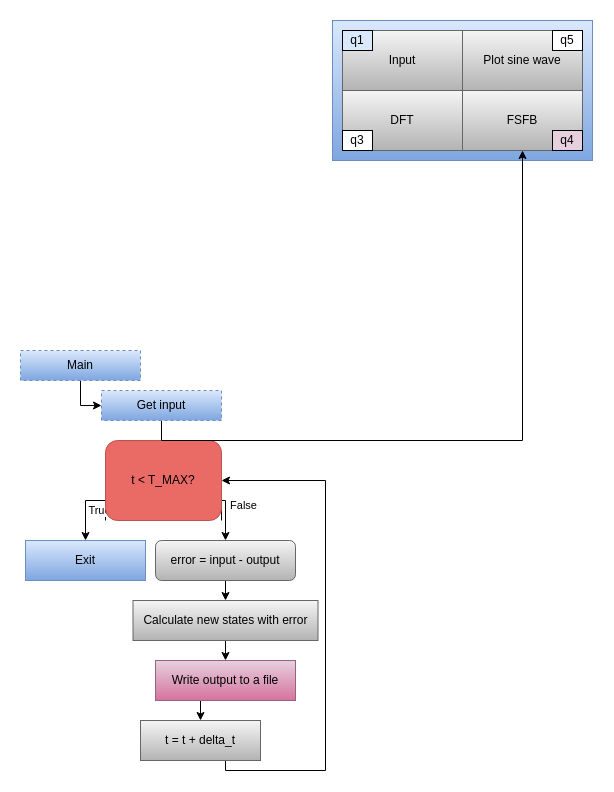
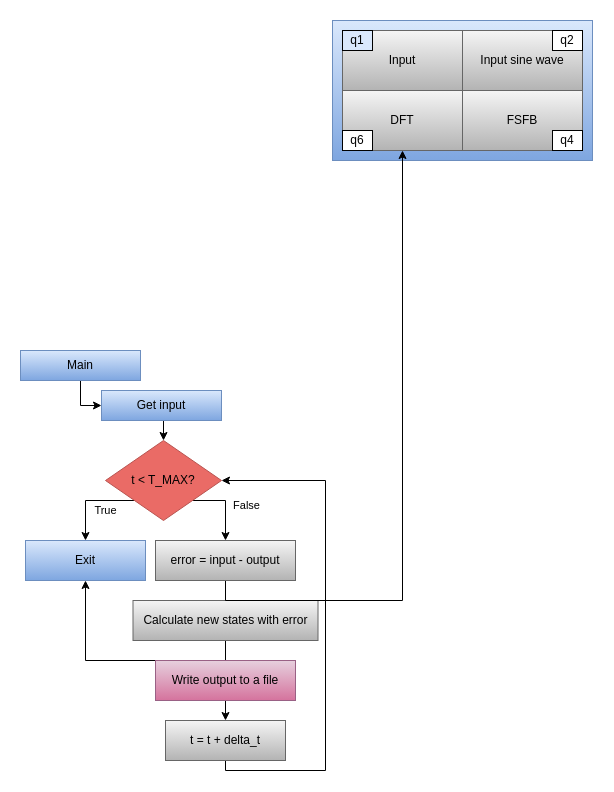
node "q5": label "q5" -> "q2"
node "Plot sine wave": label "Plot sine wave" -> "Input sine wave"
node "q3": label "q3" -> "q6"
node "q4": fillcolor #e6d0de -> #ffffff
node "Main": style dashed -> solid
node "Get input": style dashed -> solid
edge "Get input" -> "FSFB": now "Get input" -> "t < T_MAX?"
node "t < T_MAX?": shape rounded rectangle -> diamond
node "error = input - output": shape rounded rectangle -> rectangle
edge "error = input - output" -> "Calculate new states with error": now "error = input - output" -> "DFT"
edge "Calculate new states with error" -> "Write output to a file": now "Calculate new states with error" -> "Exit"
node "t = t + delta_t": moved (201, 741) -> (226, 741)
